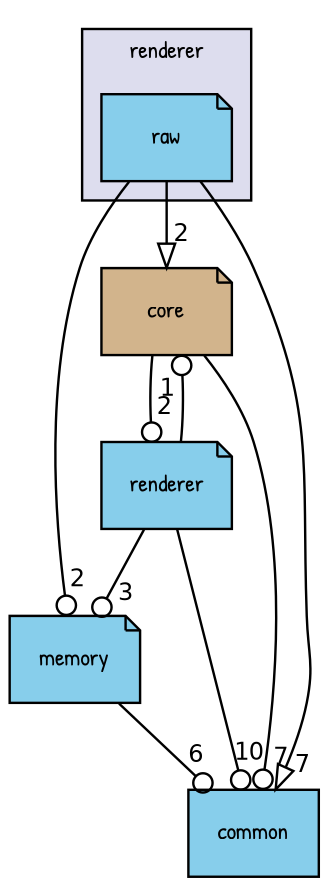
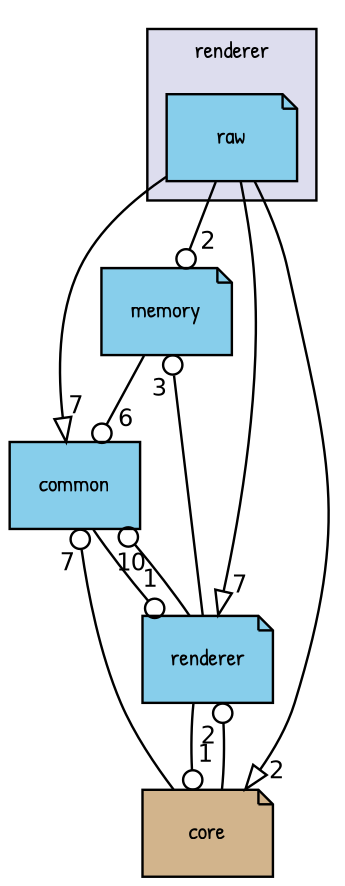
edge "raw" -> "renderer": added
edge "common" -> "renderer": added
